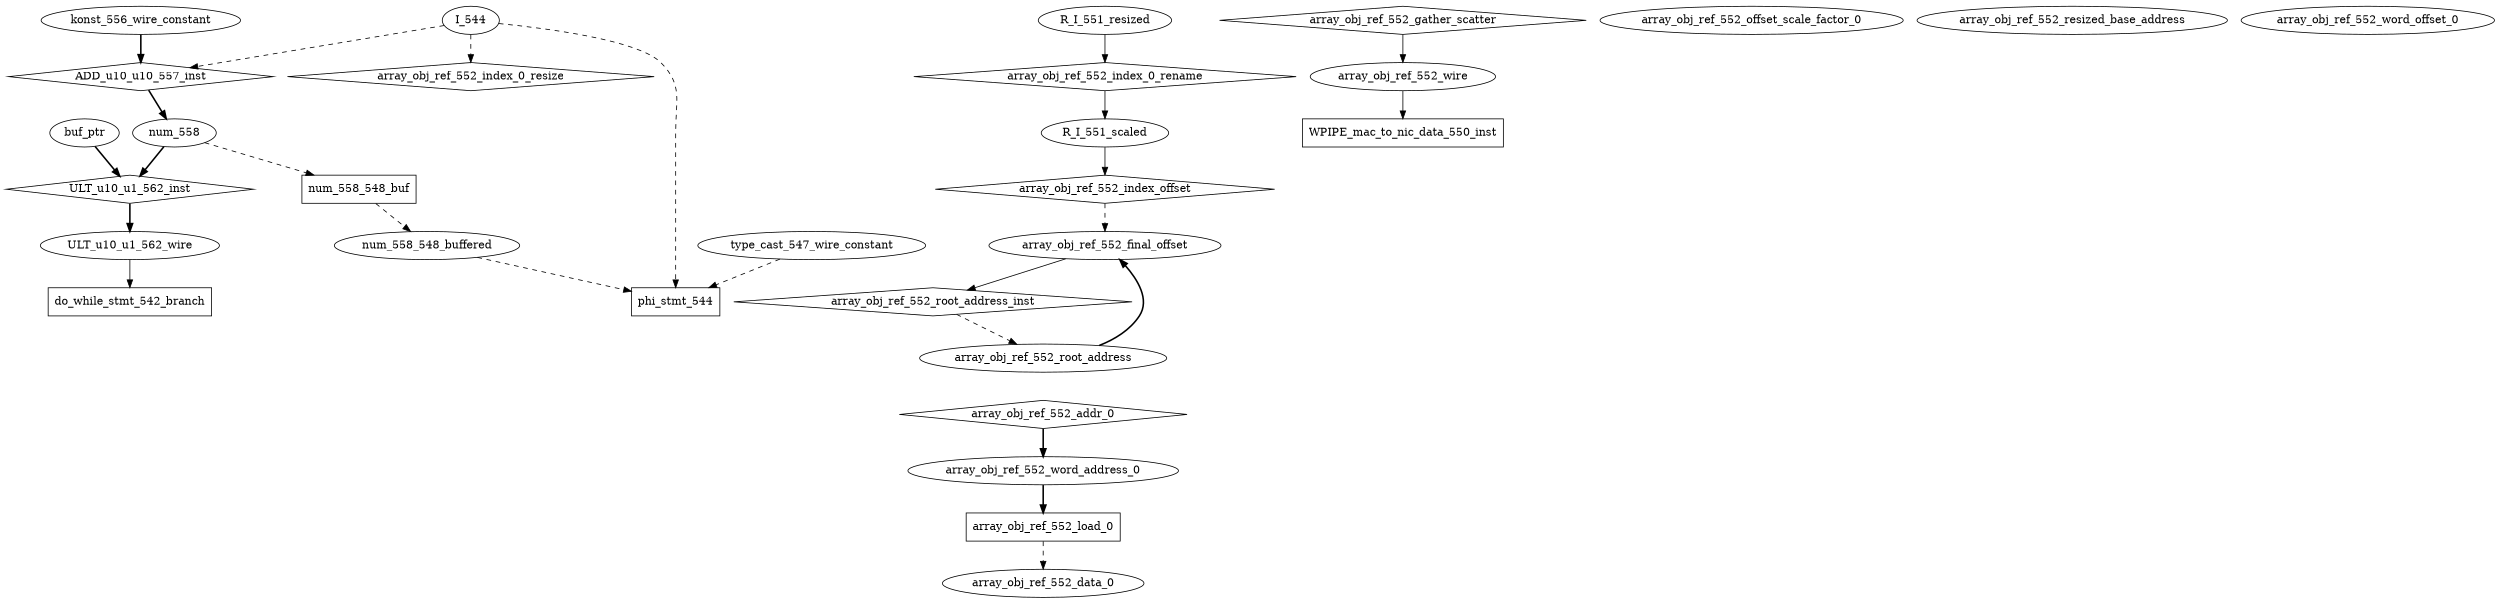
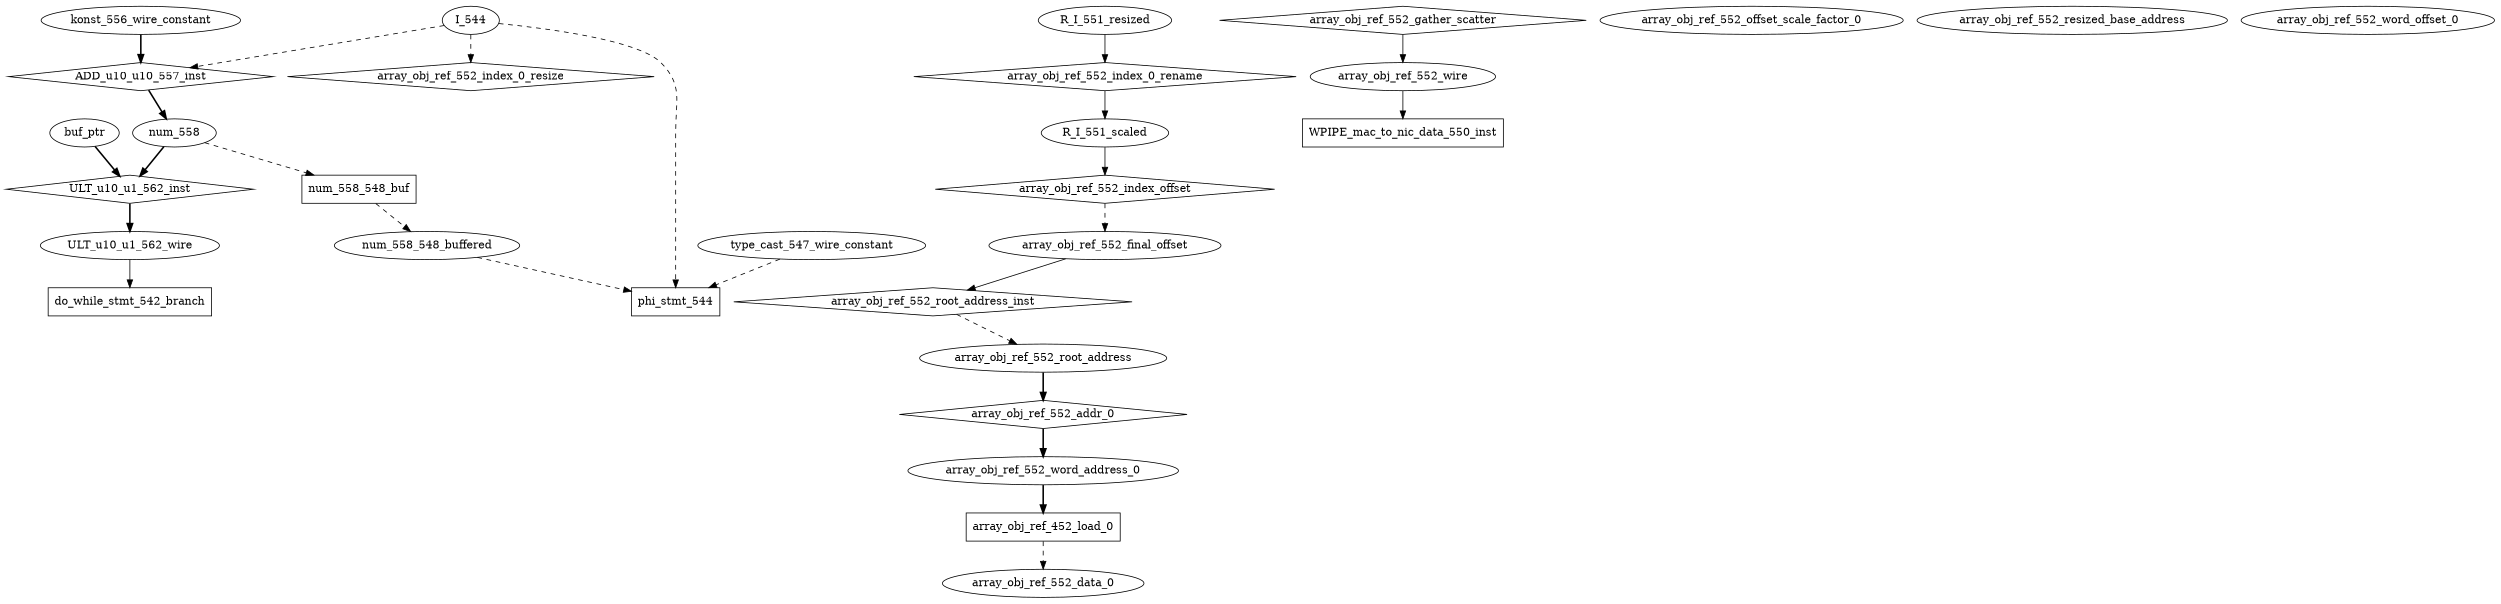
edge "array_obj_ref_552_root_address" -> "array_obj_ref_552_final_offset": now "array_obj_ref_552_root_address" -> "array_obj_ref_552_addr_0"
node "array_obj_ref_552_load_0": label "array_obj_ref_552_load_0" -> "array_obj_ref_452_load_0"
